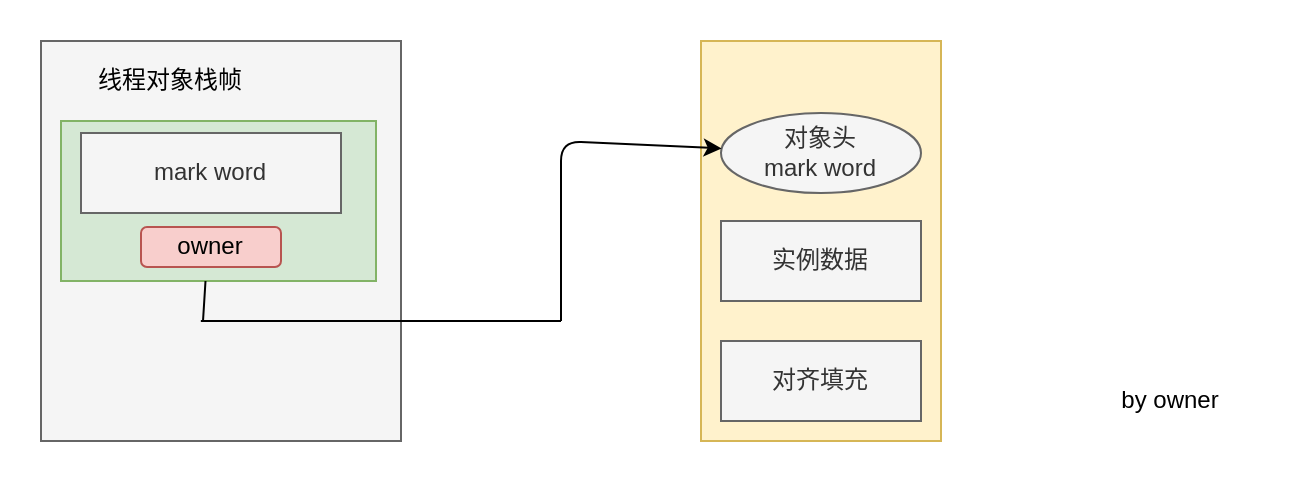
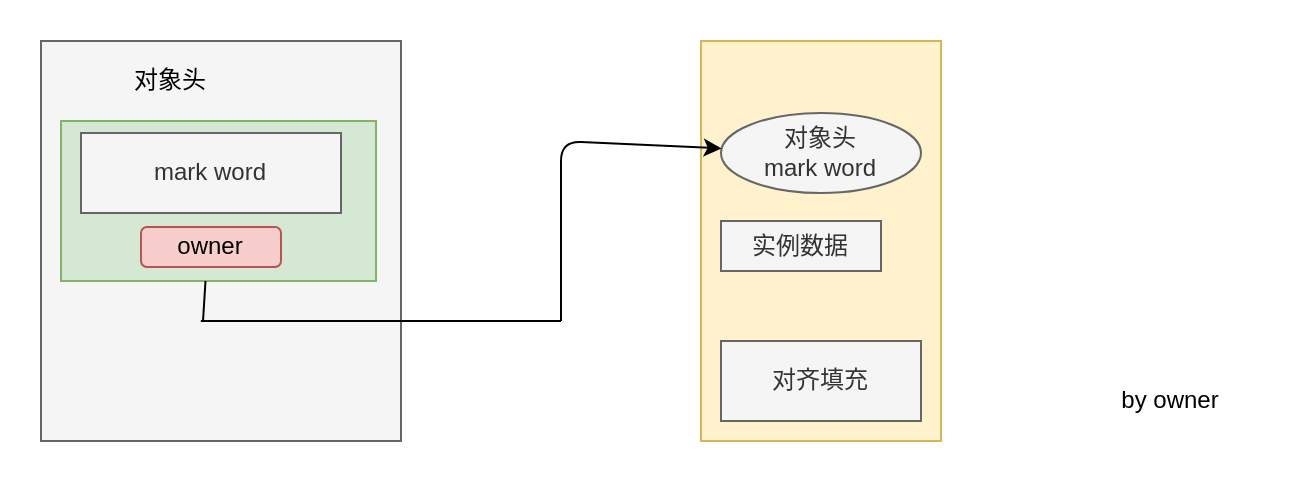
node "线程对象栈帧": label "线程对象栈帧" -> "对象头"
node "实例数据": size 200x80 -> 160x50
